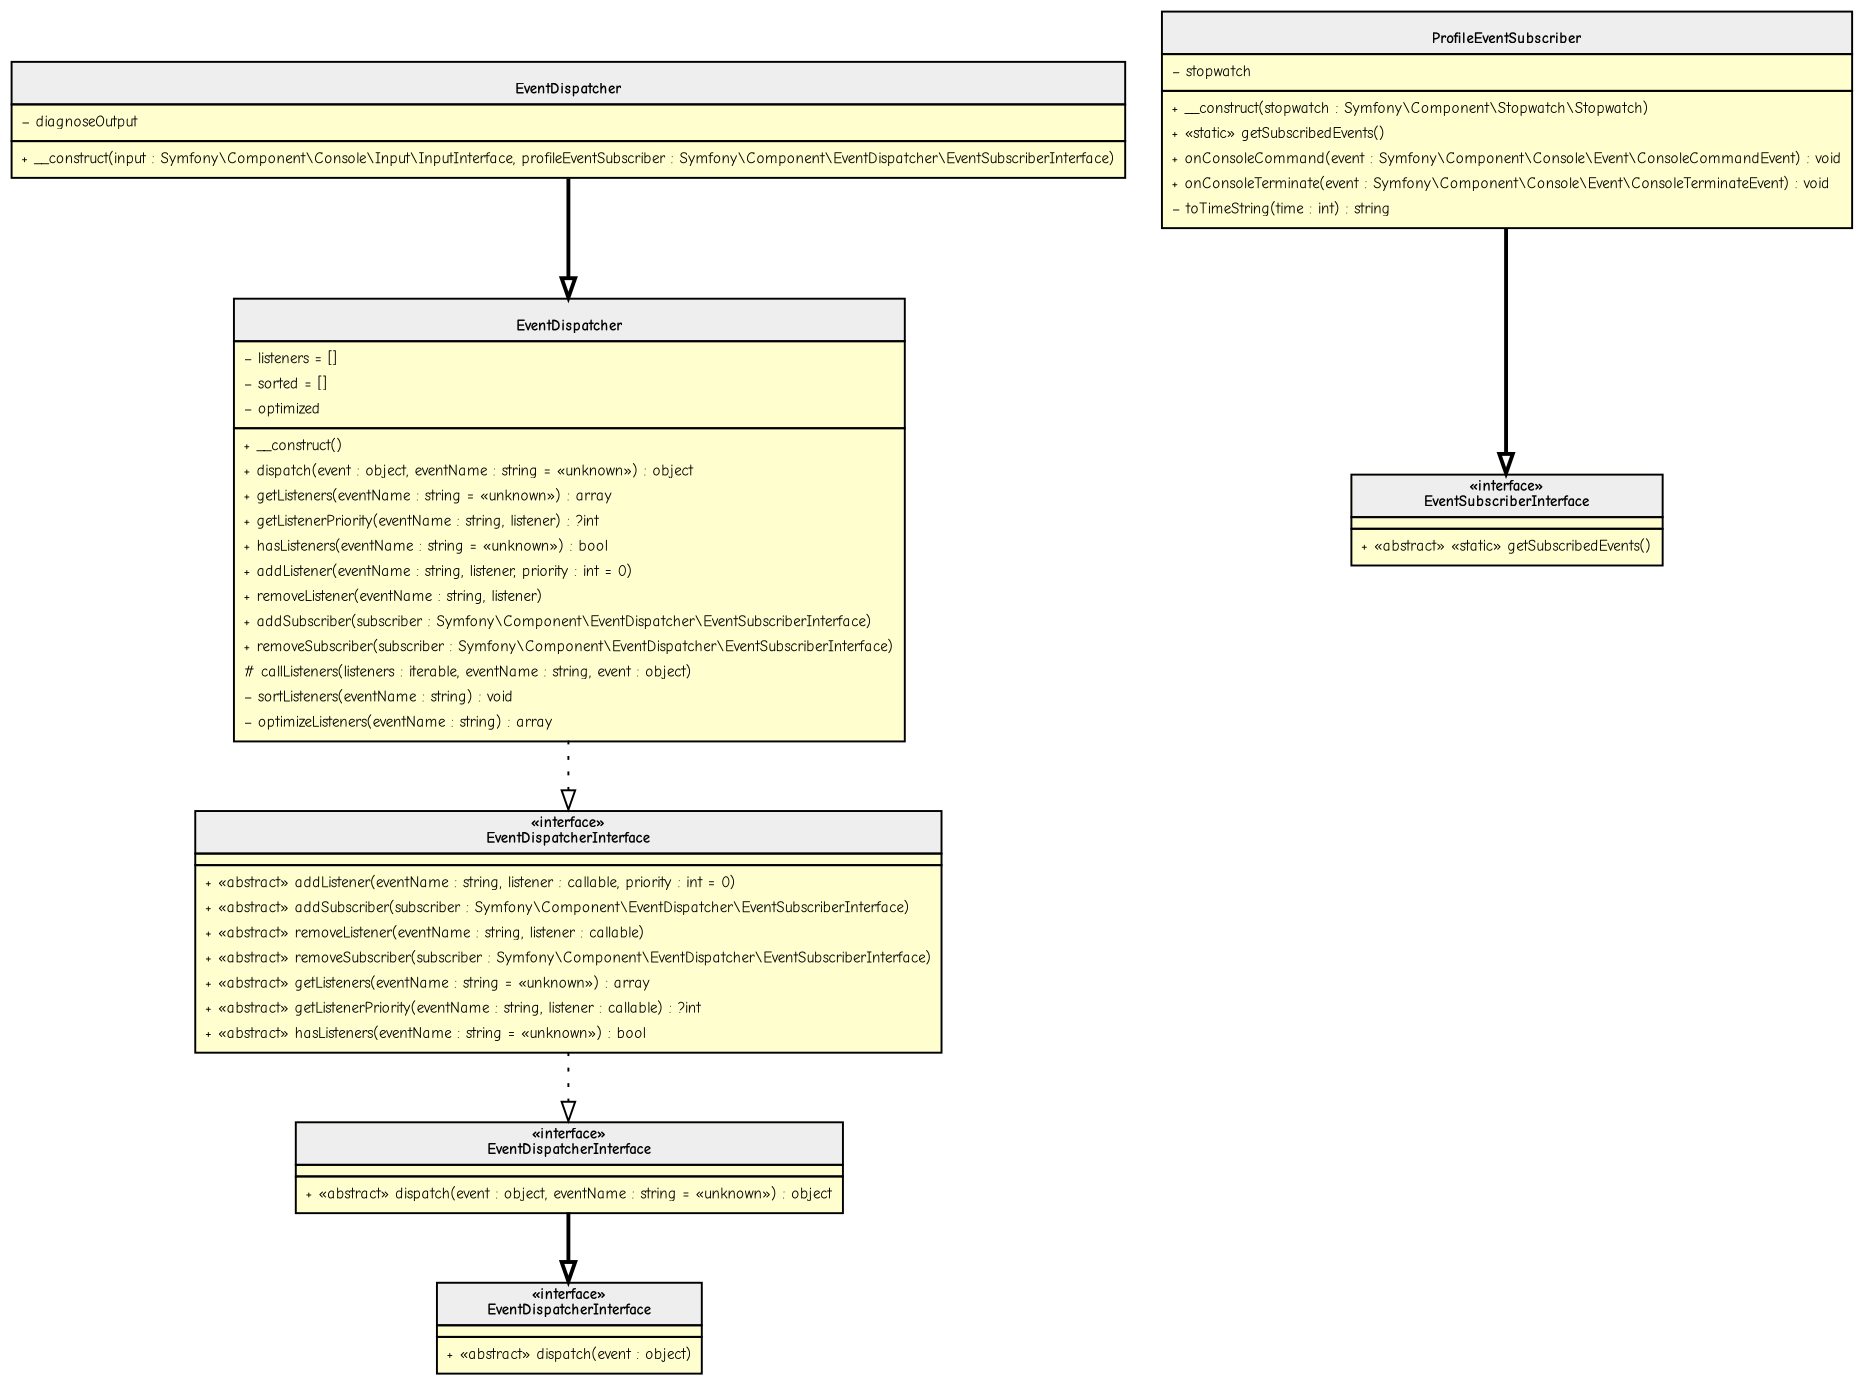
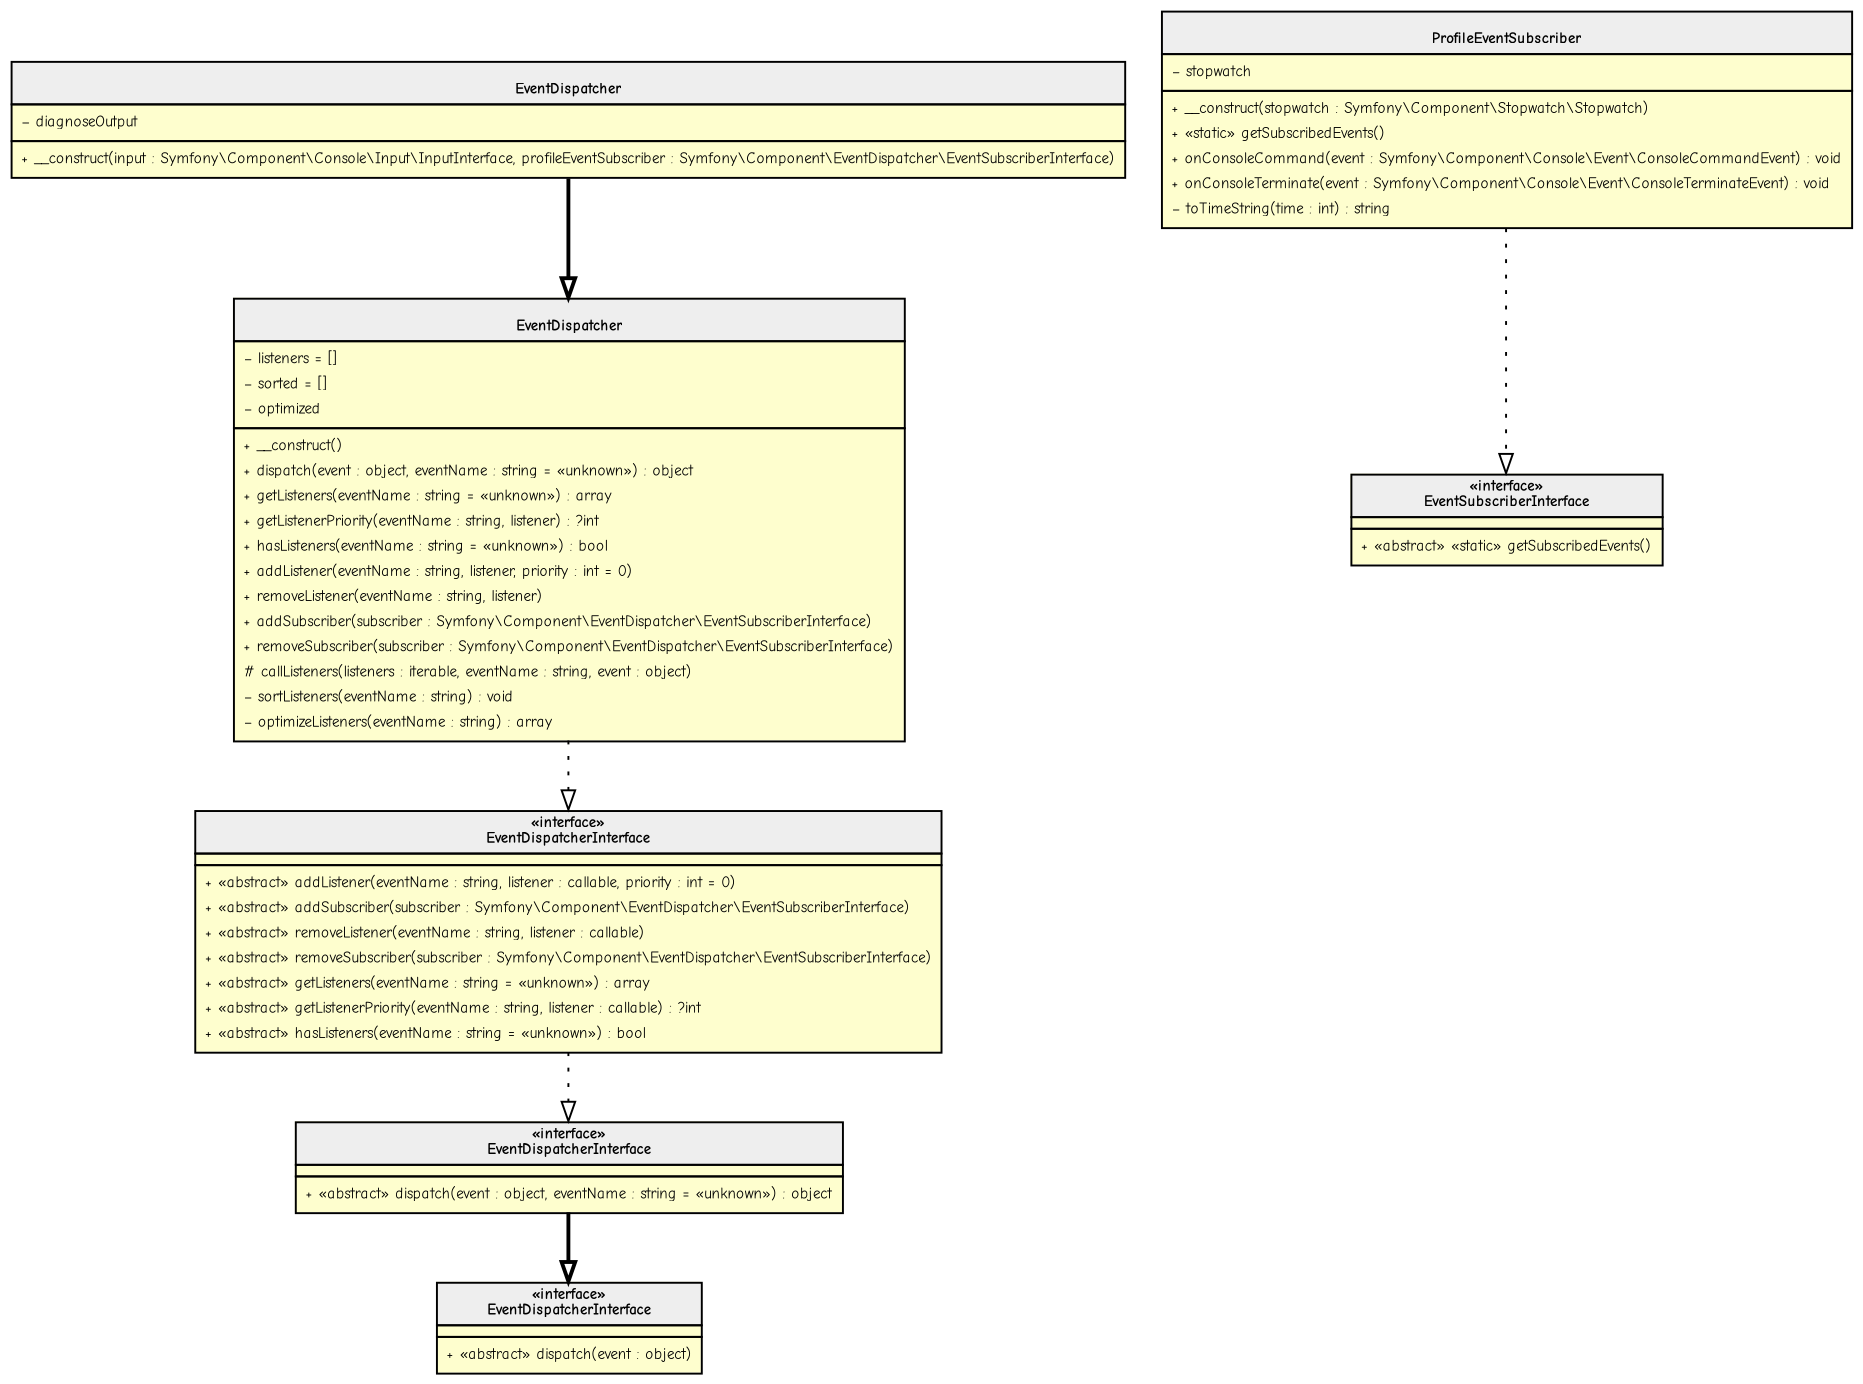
edge "ProfileEventSubscriber" -> "EventSubscriberInterface": style bold -> dotted
